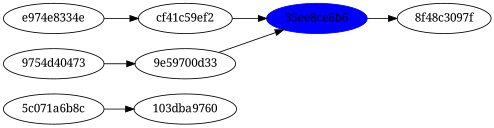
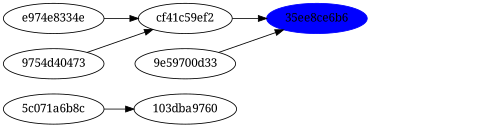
node "8f48c3097f": removed
edge "9754d40473" -> "9e59700d33": now "9754d40473" -> "cf41c59ef2"
